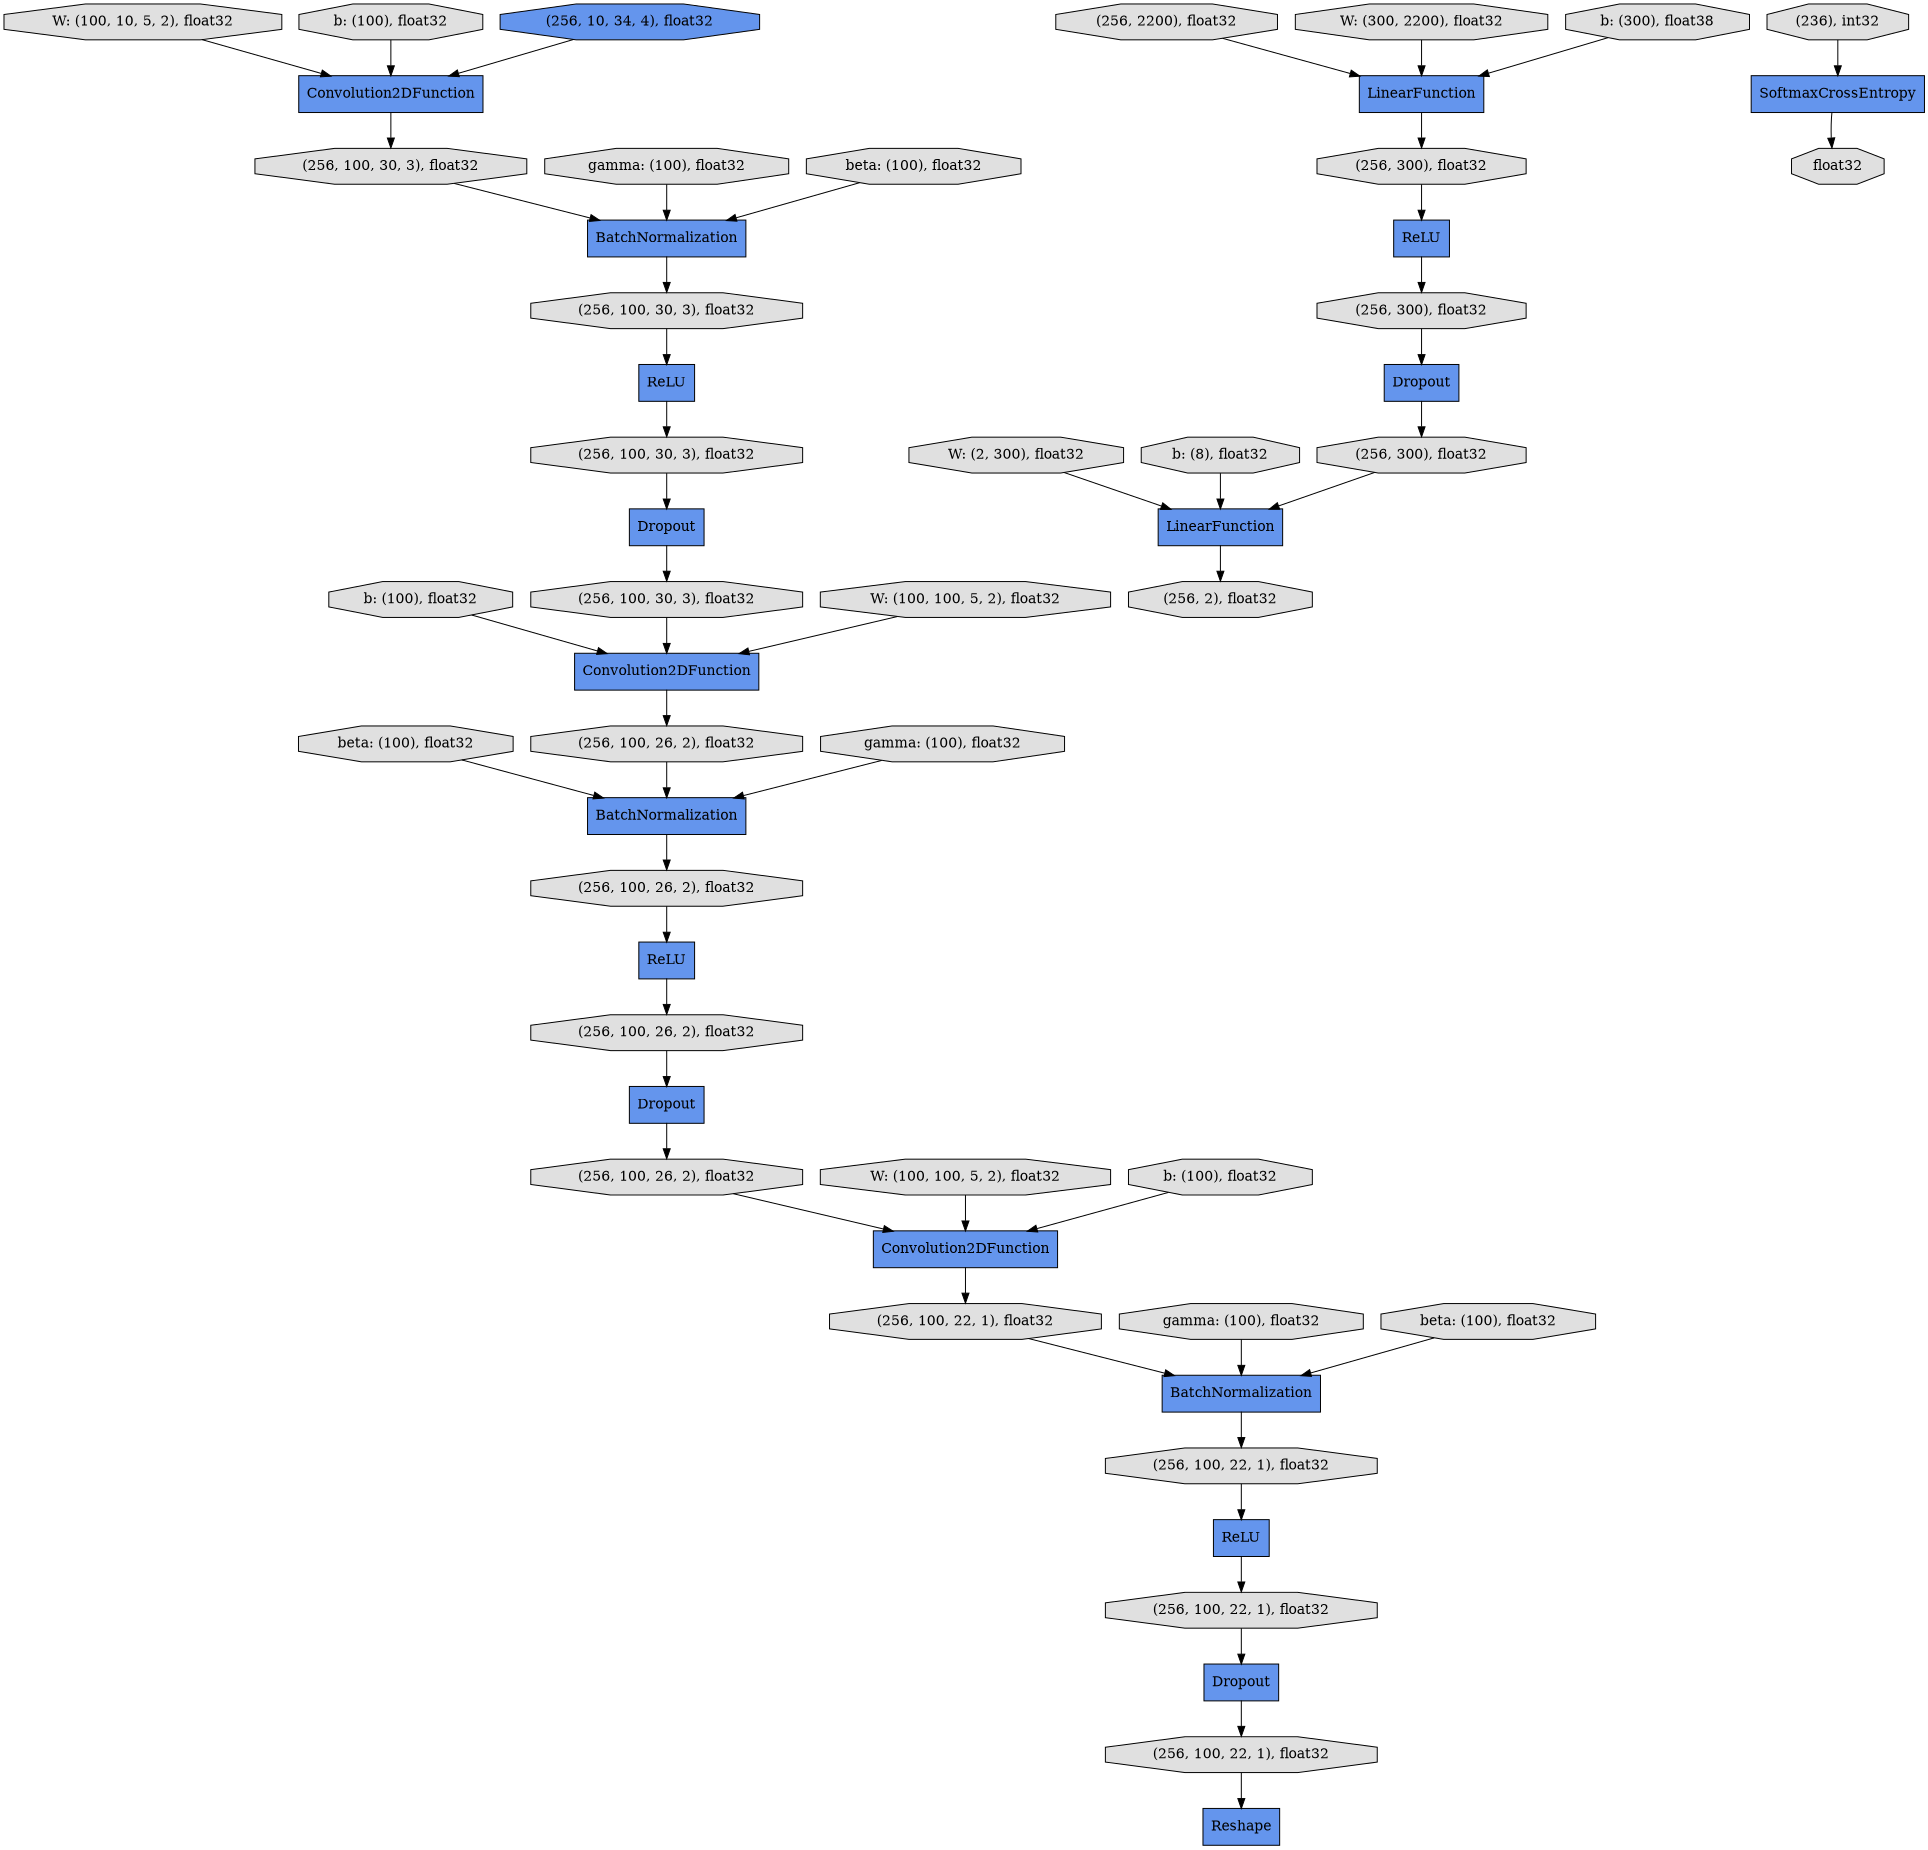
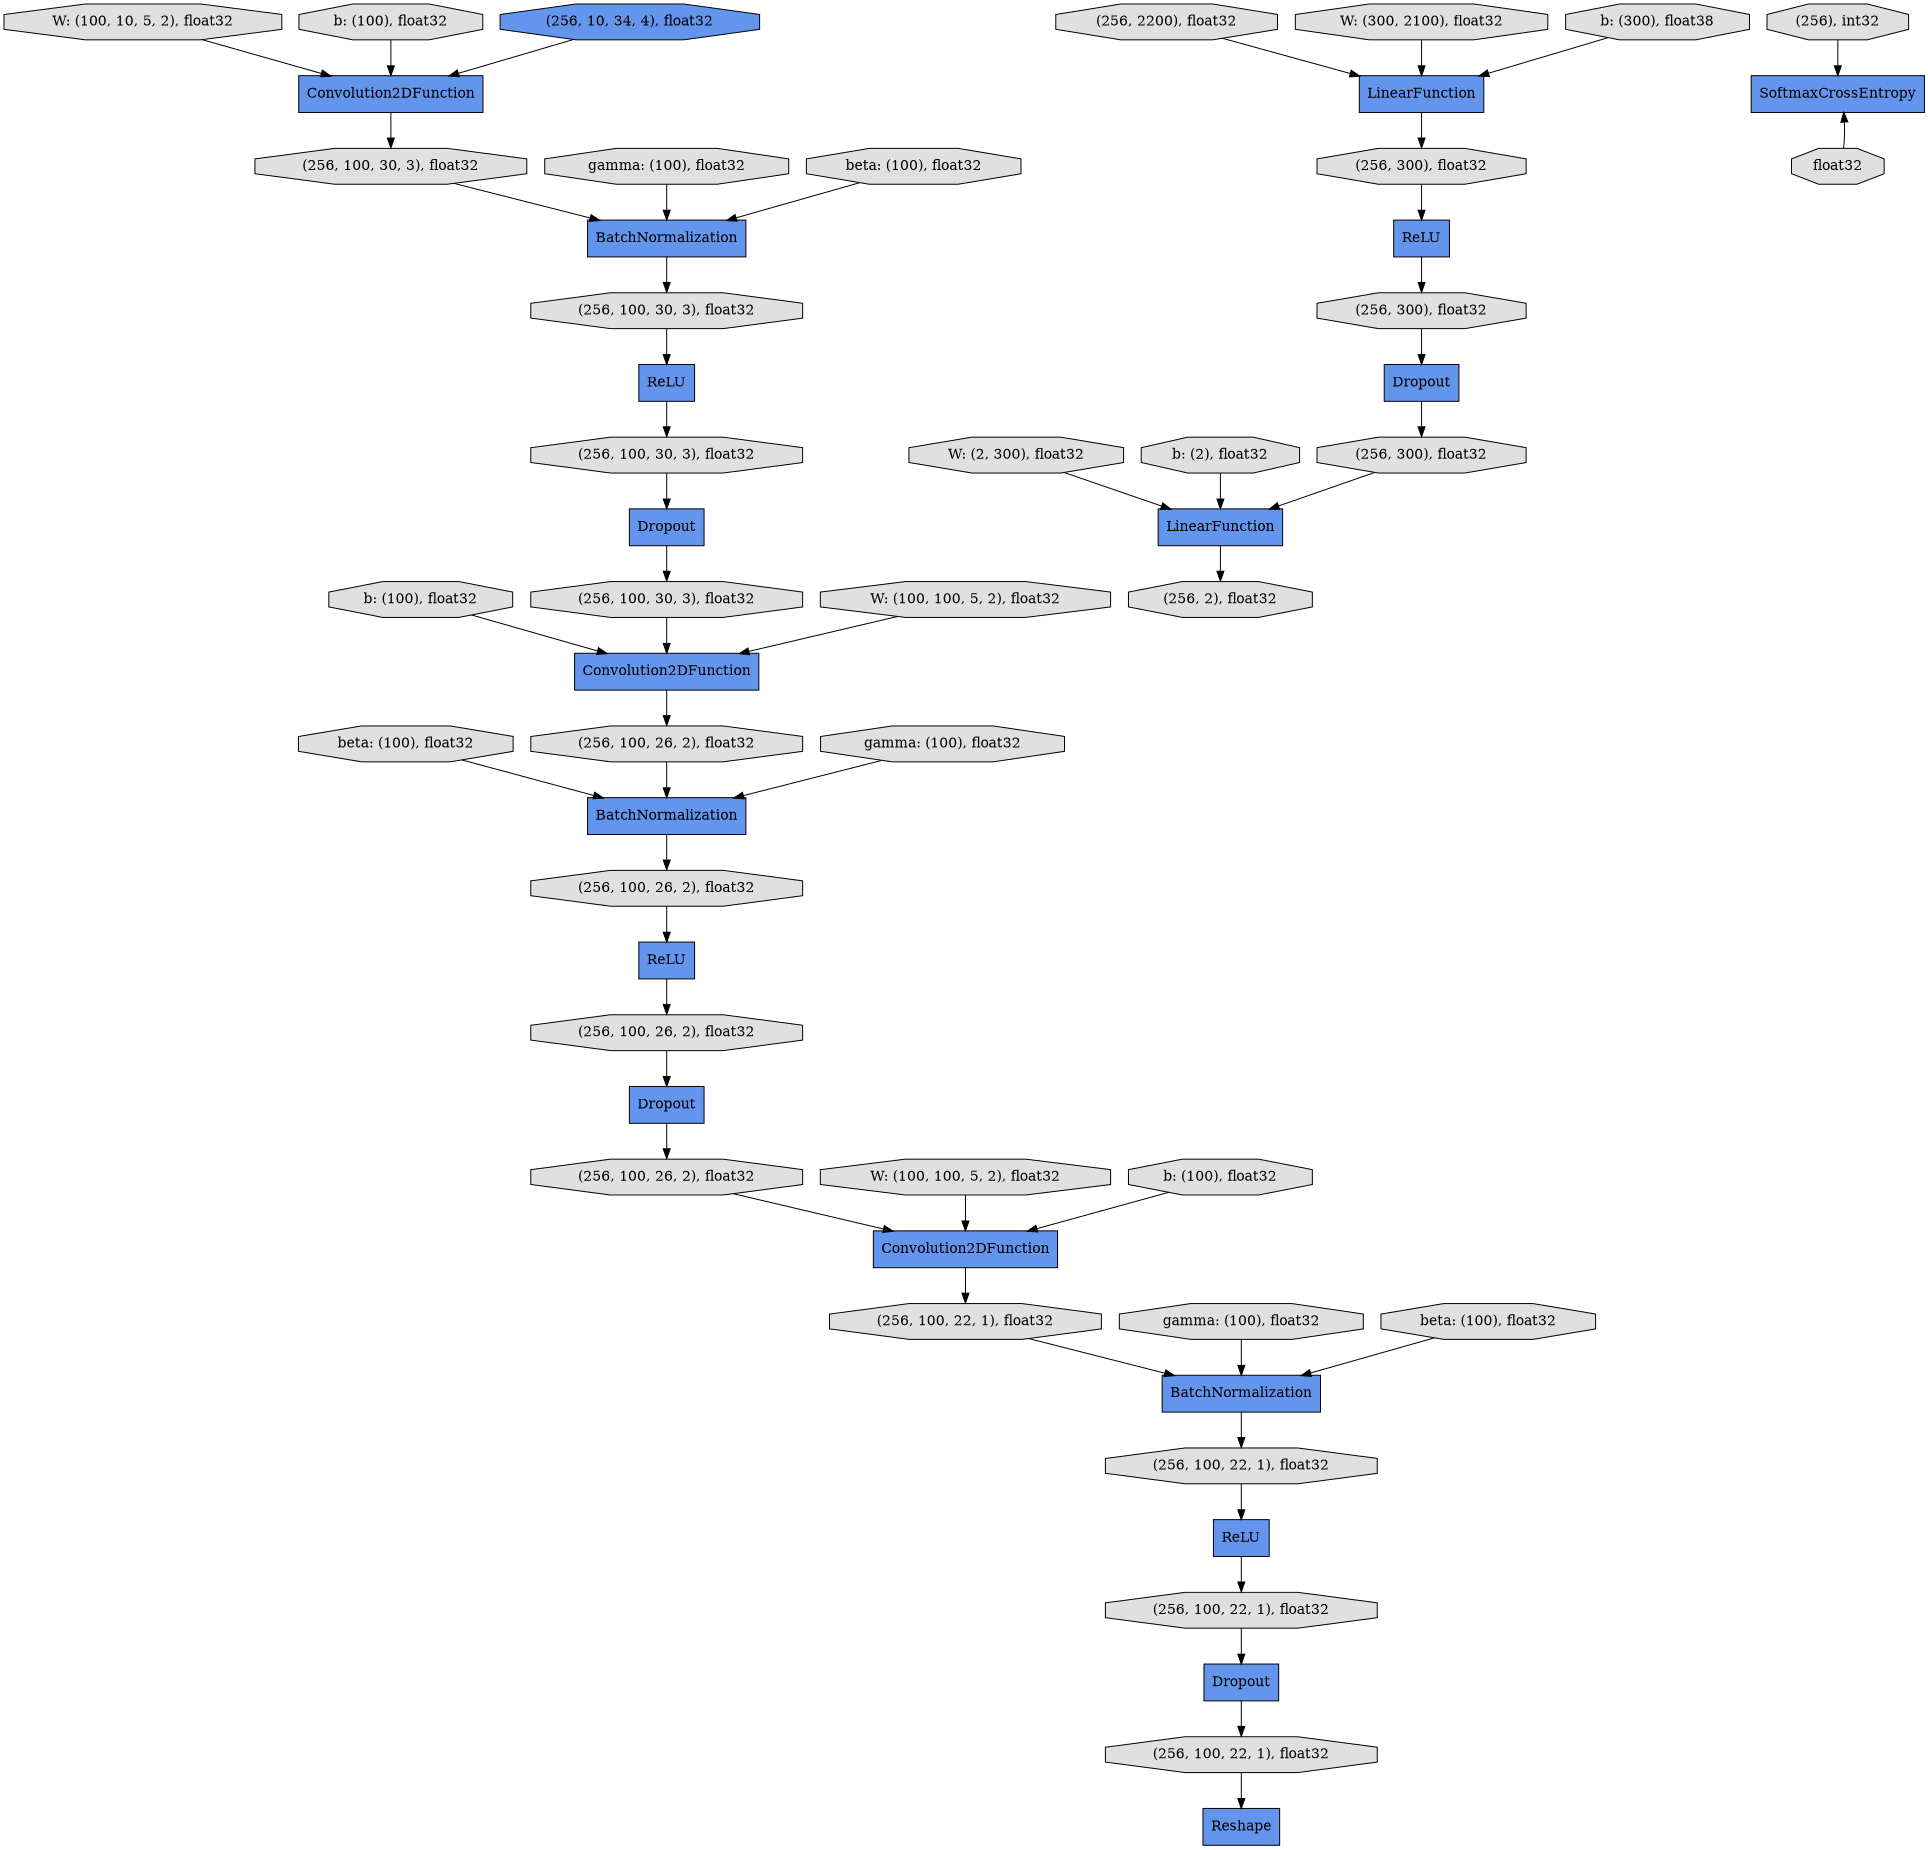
node "W: (300, 2200), float32": label "W: (300, 2200), float32" -> "W: (300, 2100), float32"
node "(236), int32": label "(236), int32" -> "(256), int32"
edge "SoftmaxCrossEntropy" -> "float32": reversed
node "b: (8), float32": label "b: (8), float32" -> "b: (2), float32"
